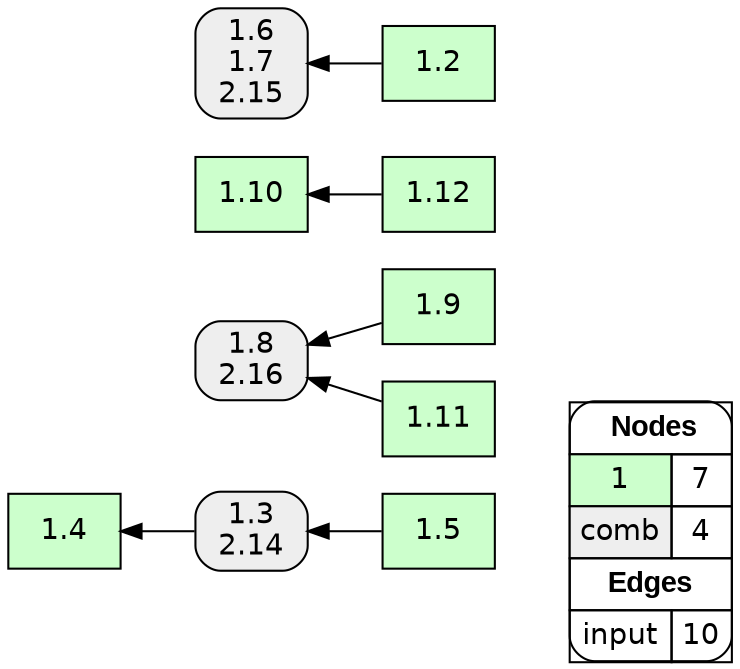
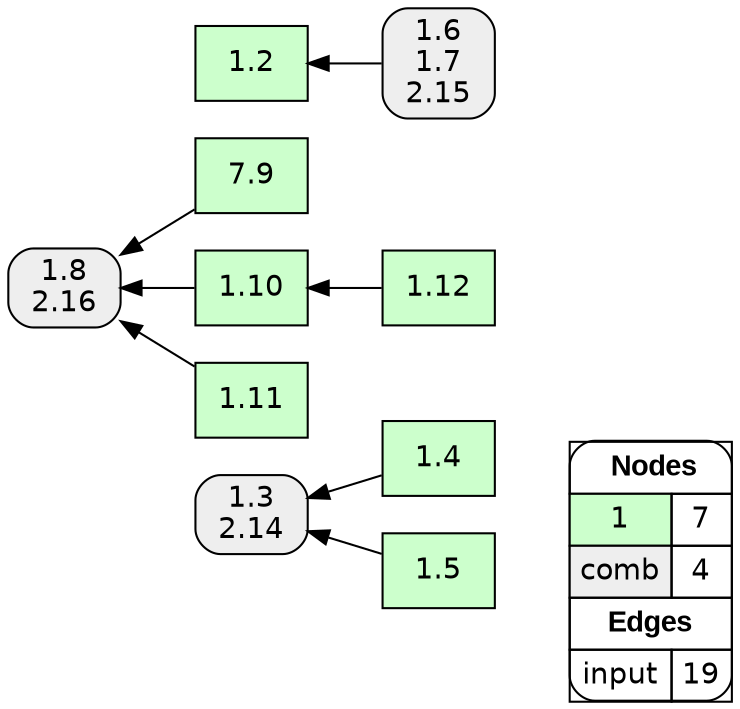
edge "1.2" -> "1.6 1.7 2.15": reversed
edge "1.10" -> "1.8 2.16": added
node "1.9": label "1.9" -> "7.9"
edge "1.3 2.14" -> "1.4": reversed
node "Nodes": text "10" -> "19"
